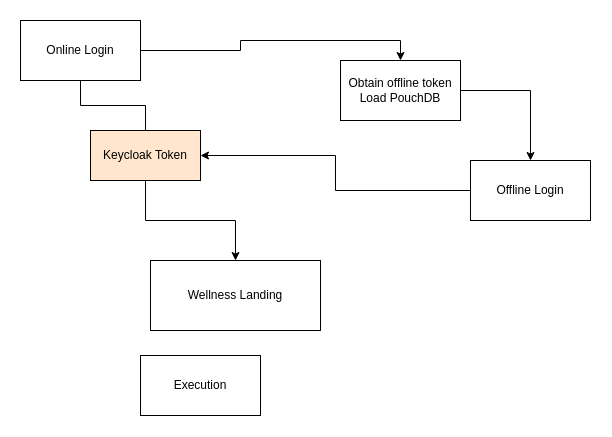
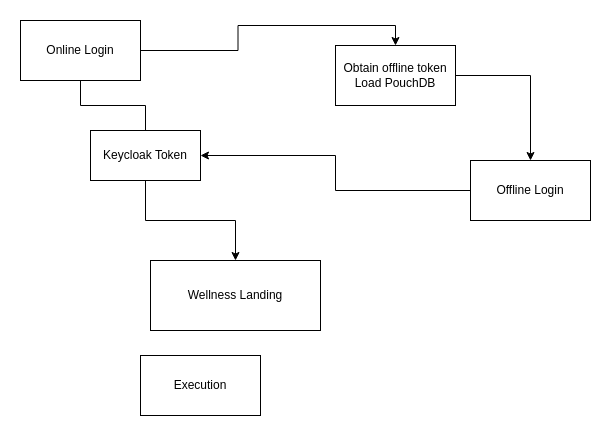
node "Obtain offline token Load PouchDB": moved (401, 91) -> (396, 76)
node "Keycloak Token": fillcolor #ffe6cc -> #ffffff
